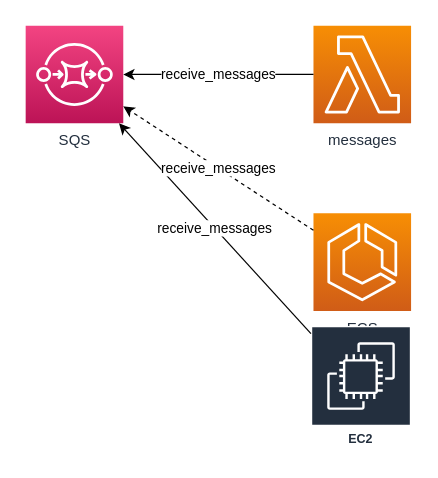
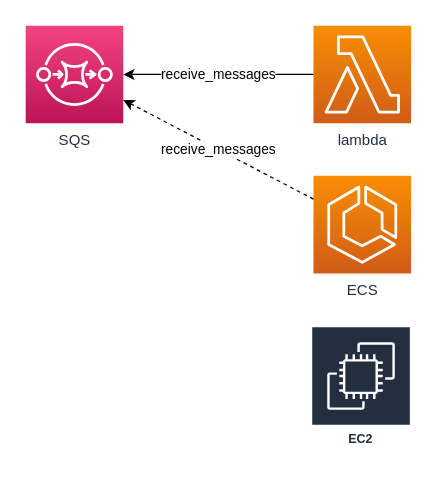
node "messages": label "messages" -> "lambda"
edge "EC2" -> "SQS": removed, label "receive_messages"
node "ECS": moved (362, 262) -> (362, 224)
